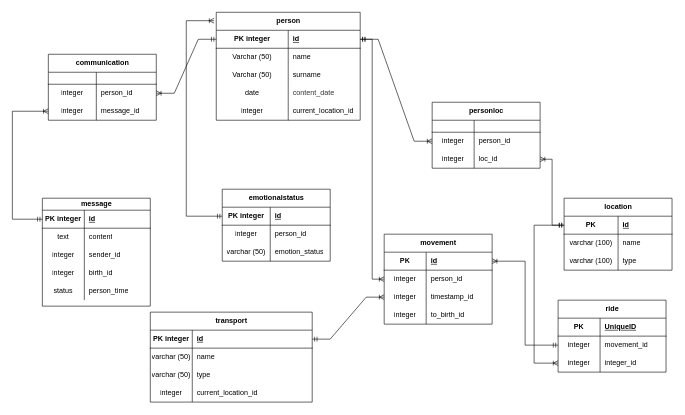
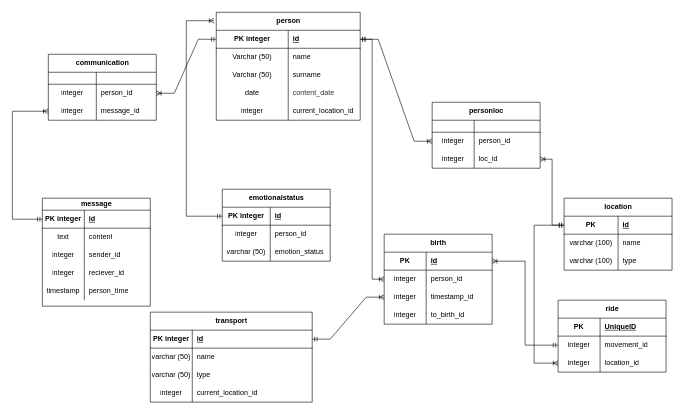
node "movement": label "movement" -> "birth"
node "birth_id": label "birth_id" -> "reciever_id"
node "status": label "status" -> "timestamp"
node "integer_id": label "integer_id" -> "location_id"
